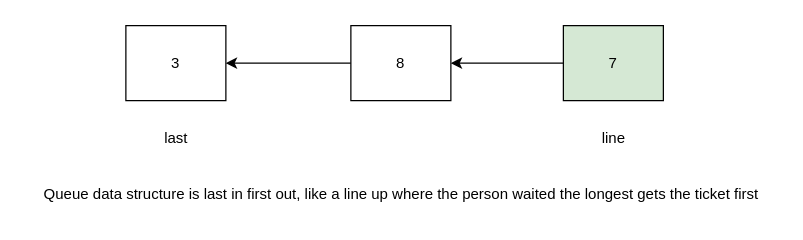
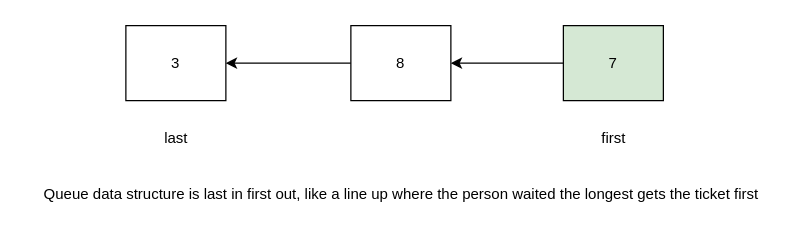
node "line": label "line" -> "first"
